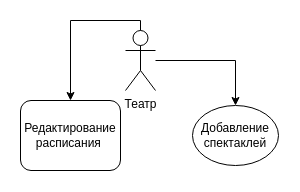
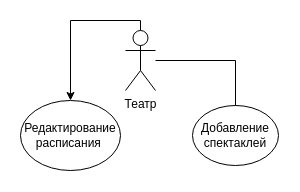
edge "Театр" -> "Добавление спектаклей": arrowhead classic -> none
node "Редактирование расписания": shape rounded rectangle -> ellipse
